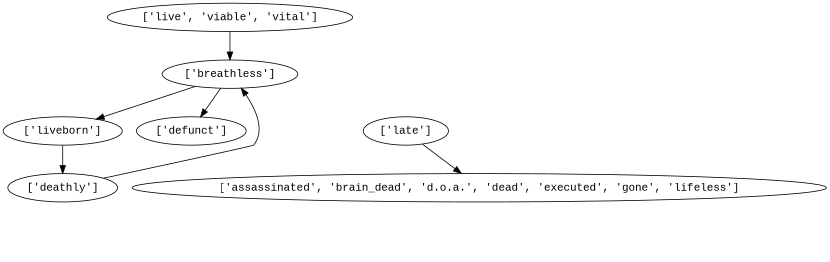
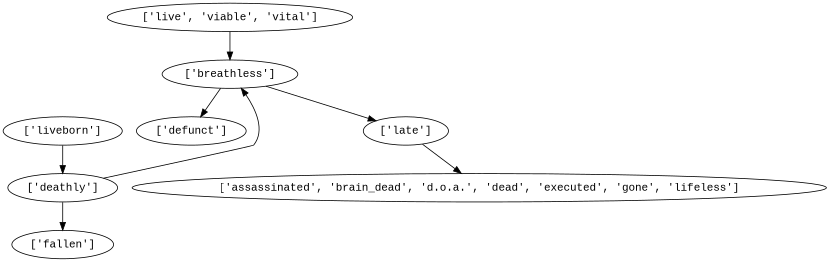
edge "['breathless']" -> "['liveborn']": now "['breathless']" -> "['late']"
node "['fallen']": added
